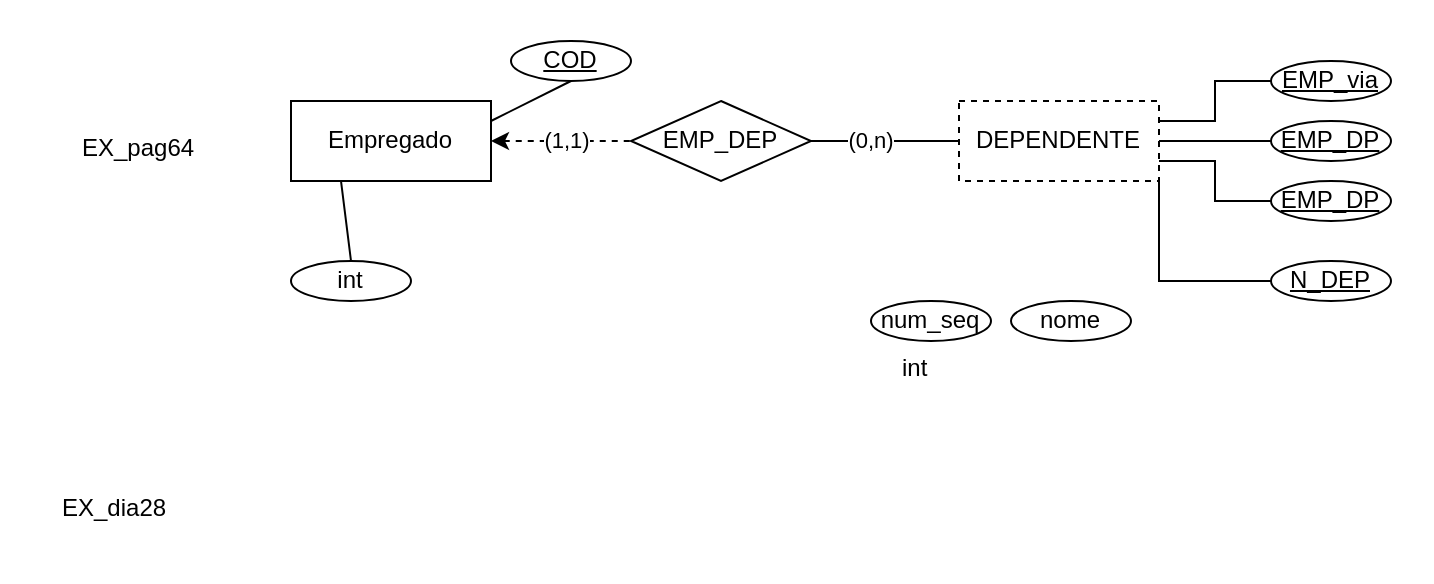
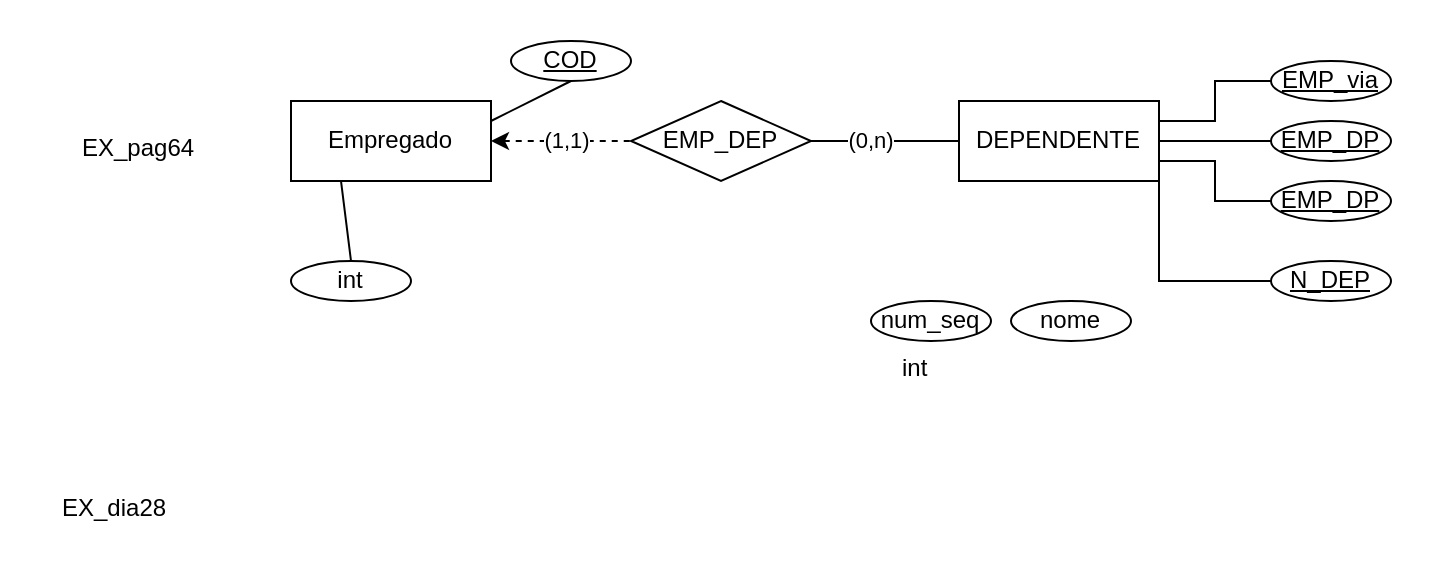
node "DEPENDENTE": style dashed -> solid
